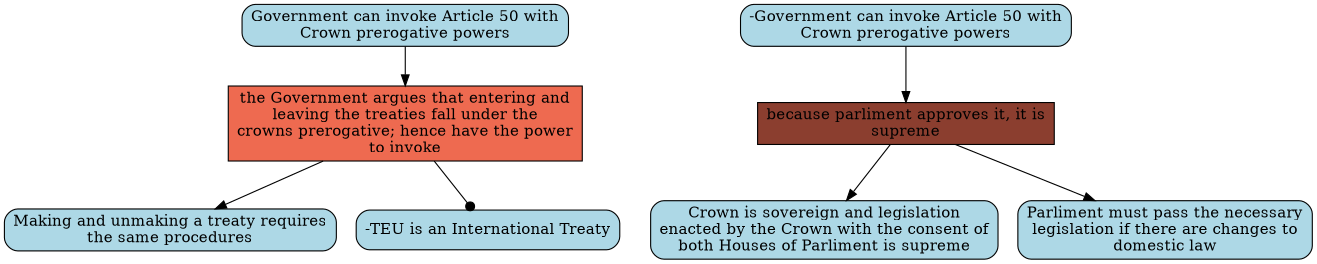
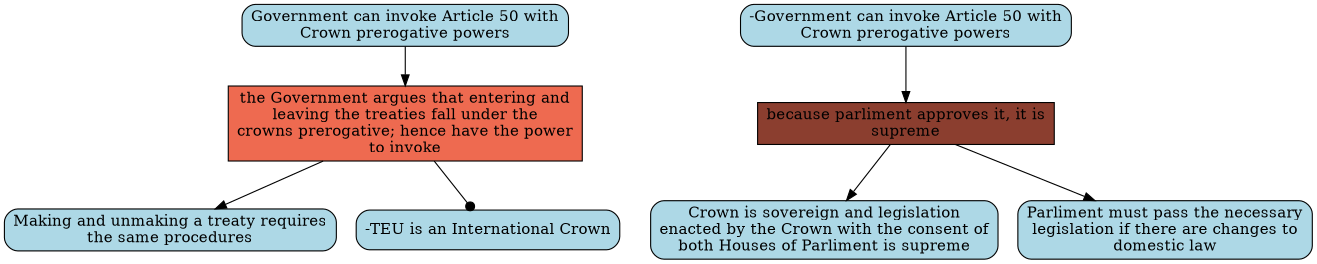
node "-TEU is an International Treaty": label "-TEU is an International Treaty" -> "-TEU is an International Crown"
